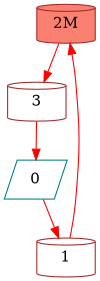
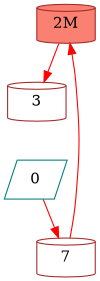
edge "3" -> "0": removed
node "1": label "1" -> "7"
